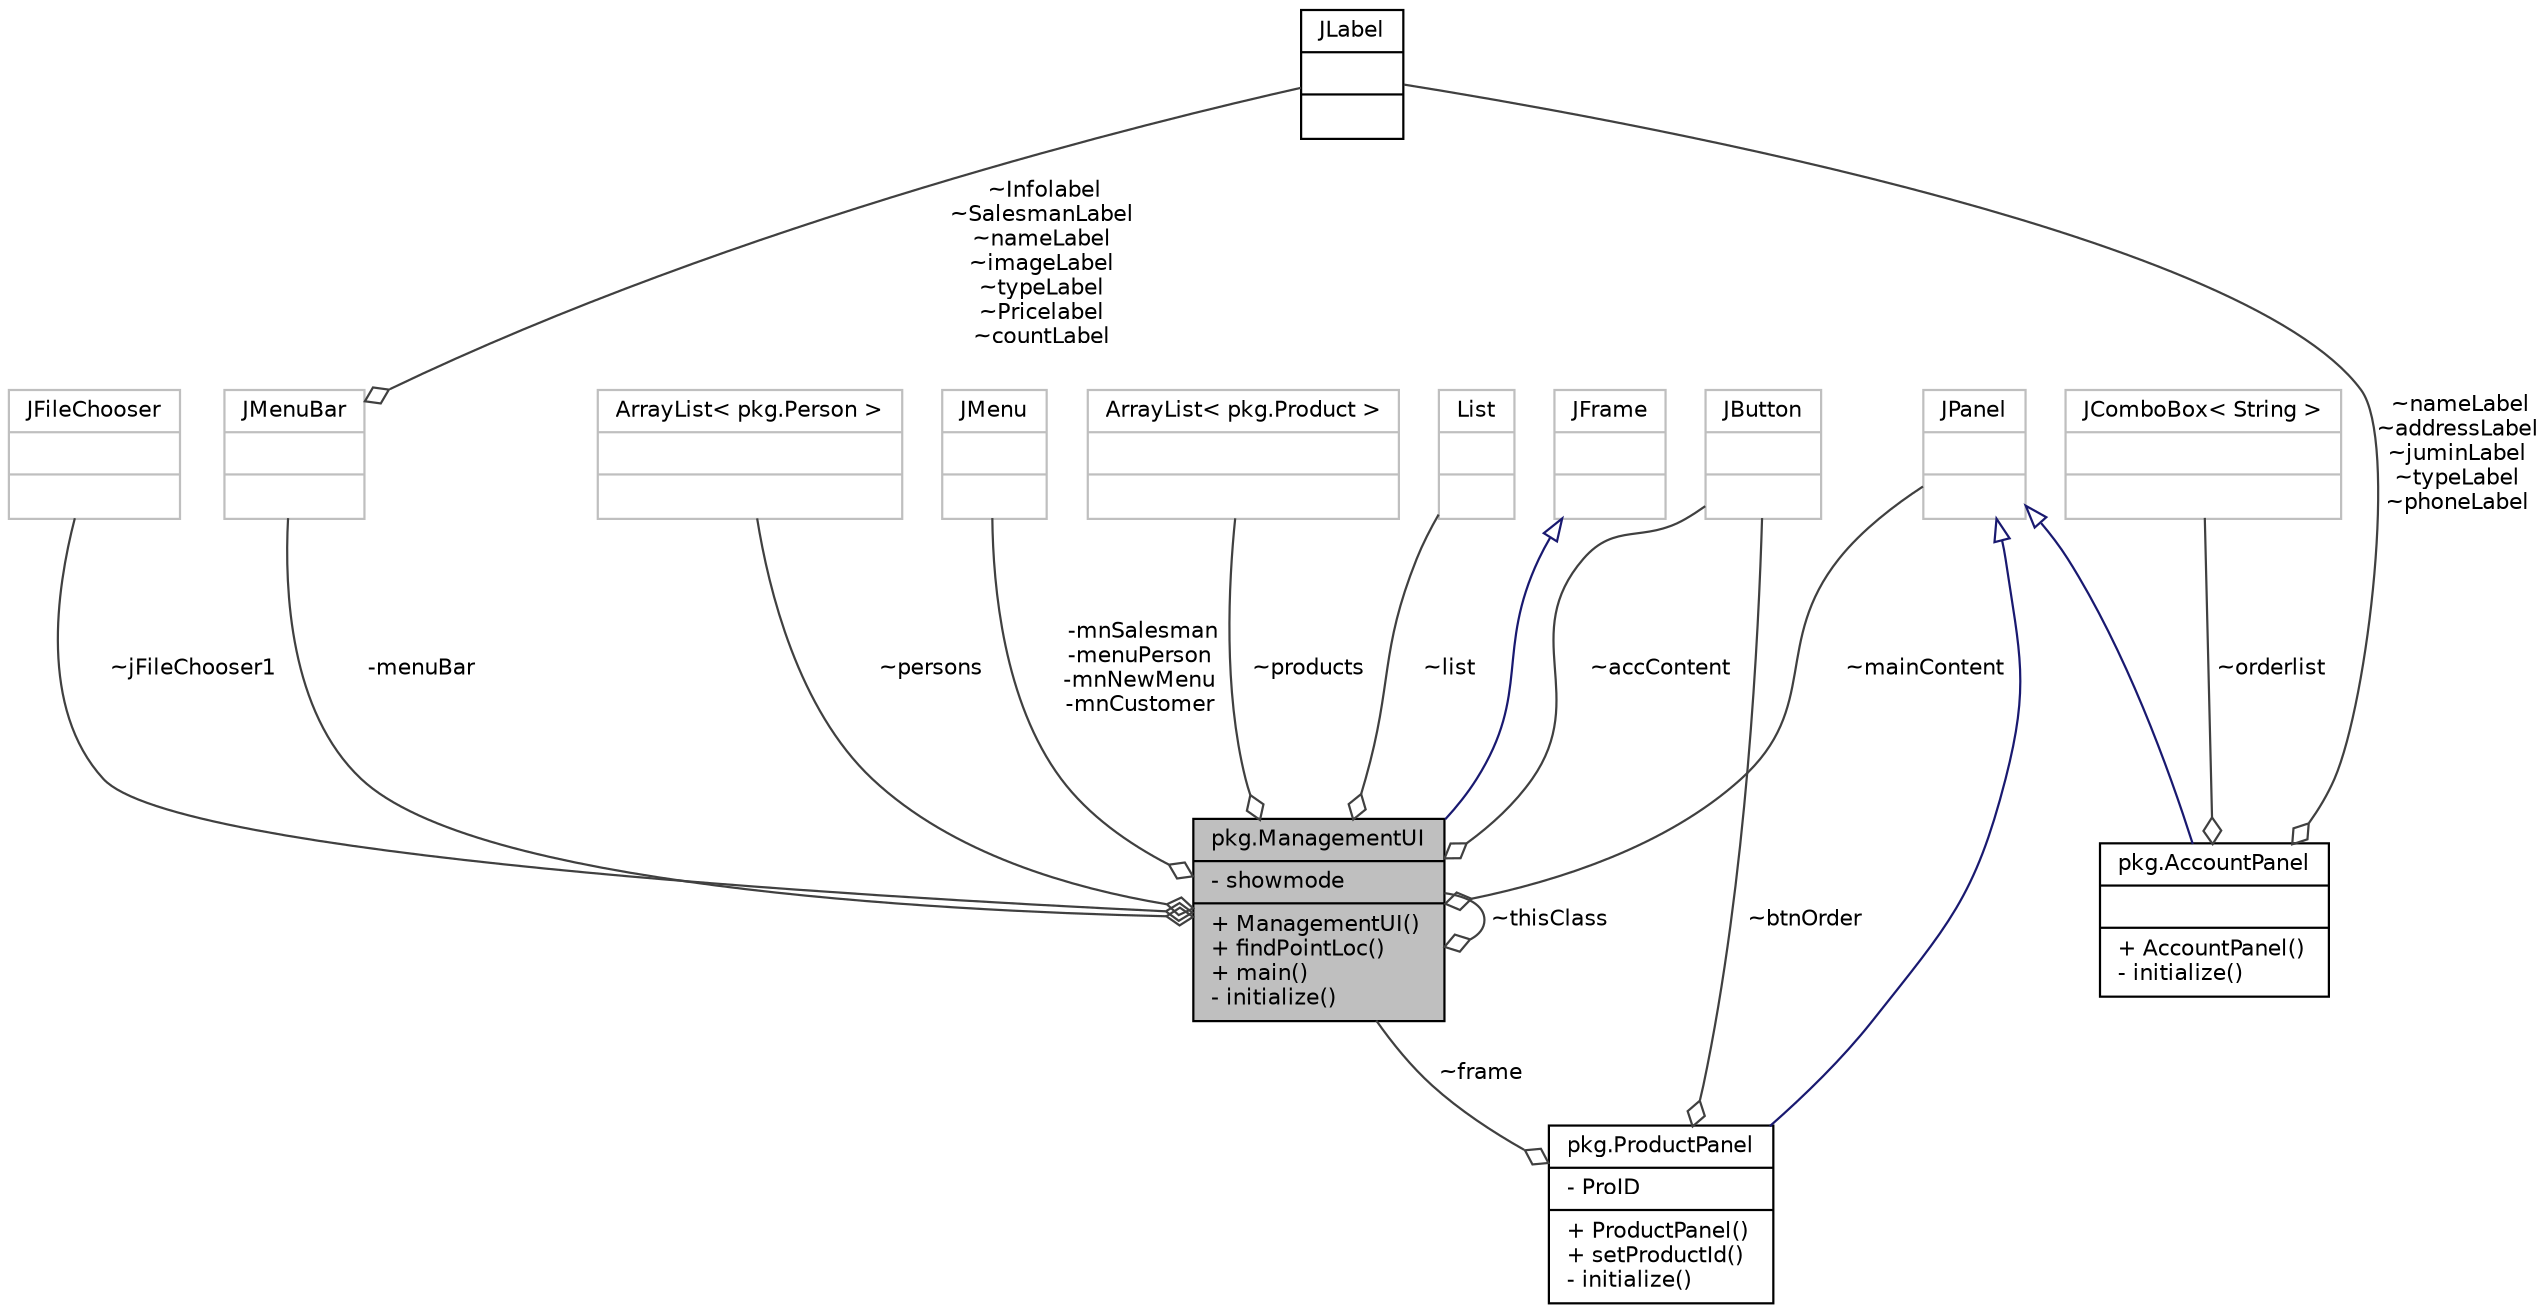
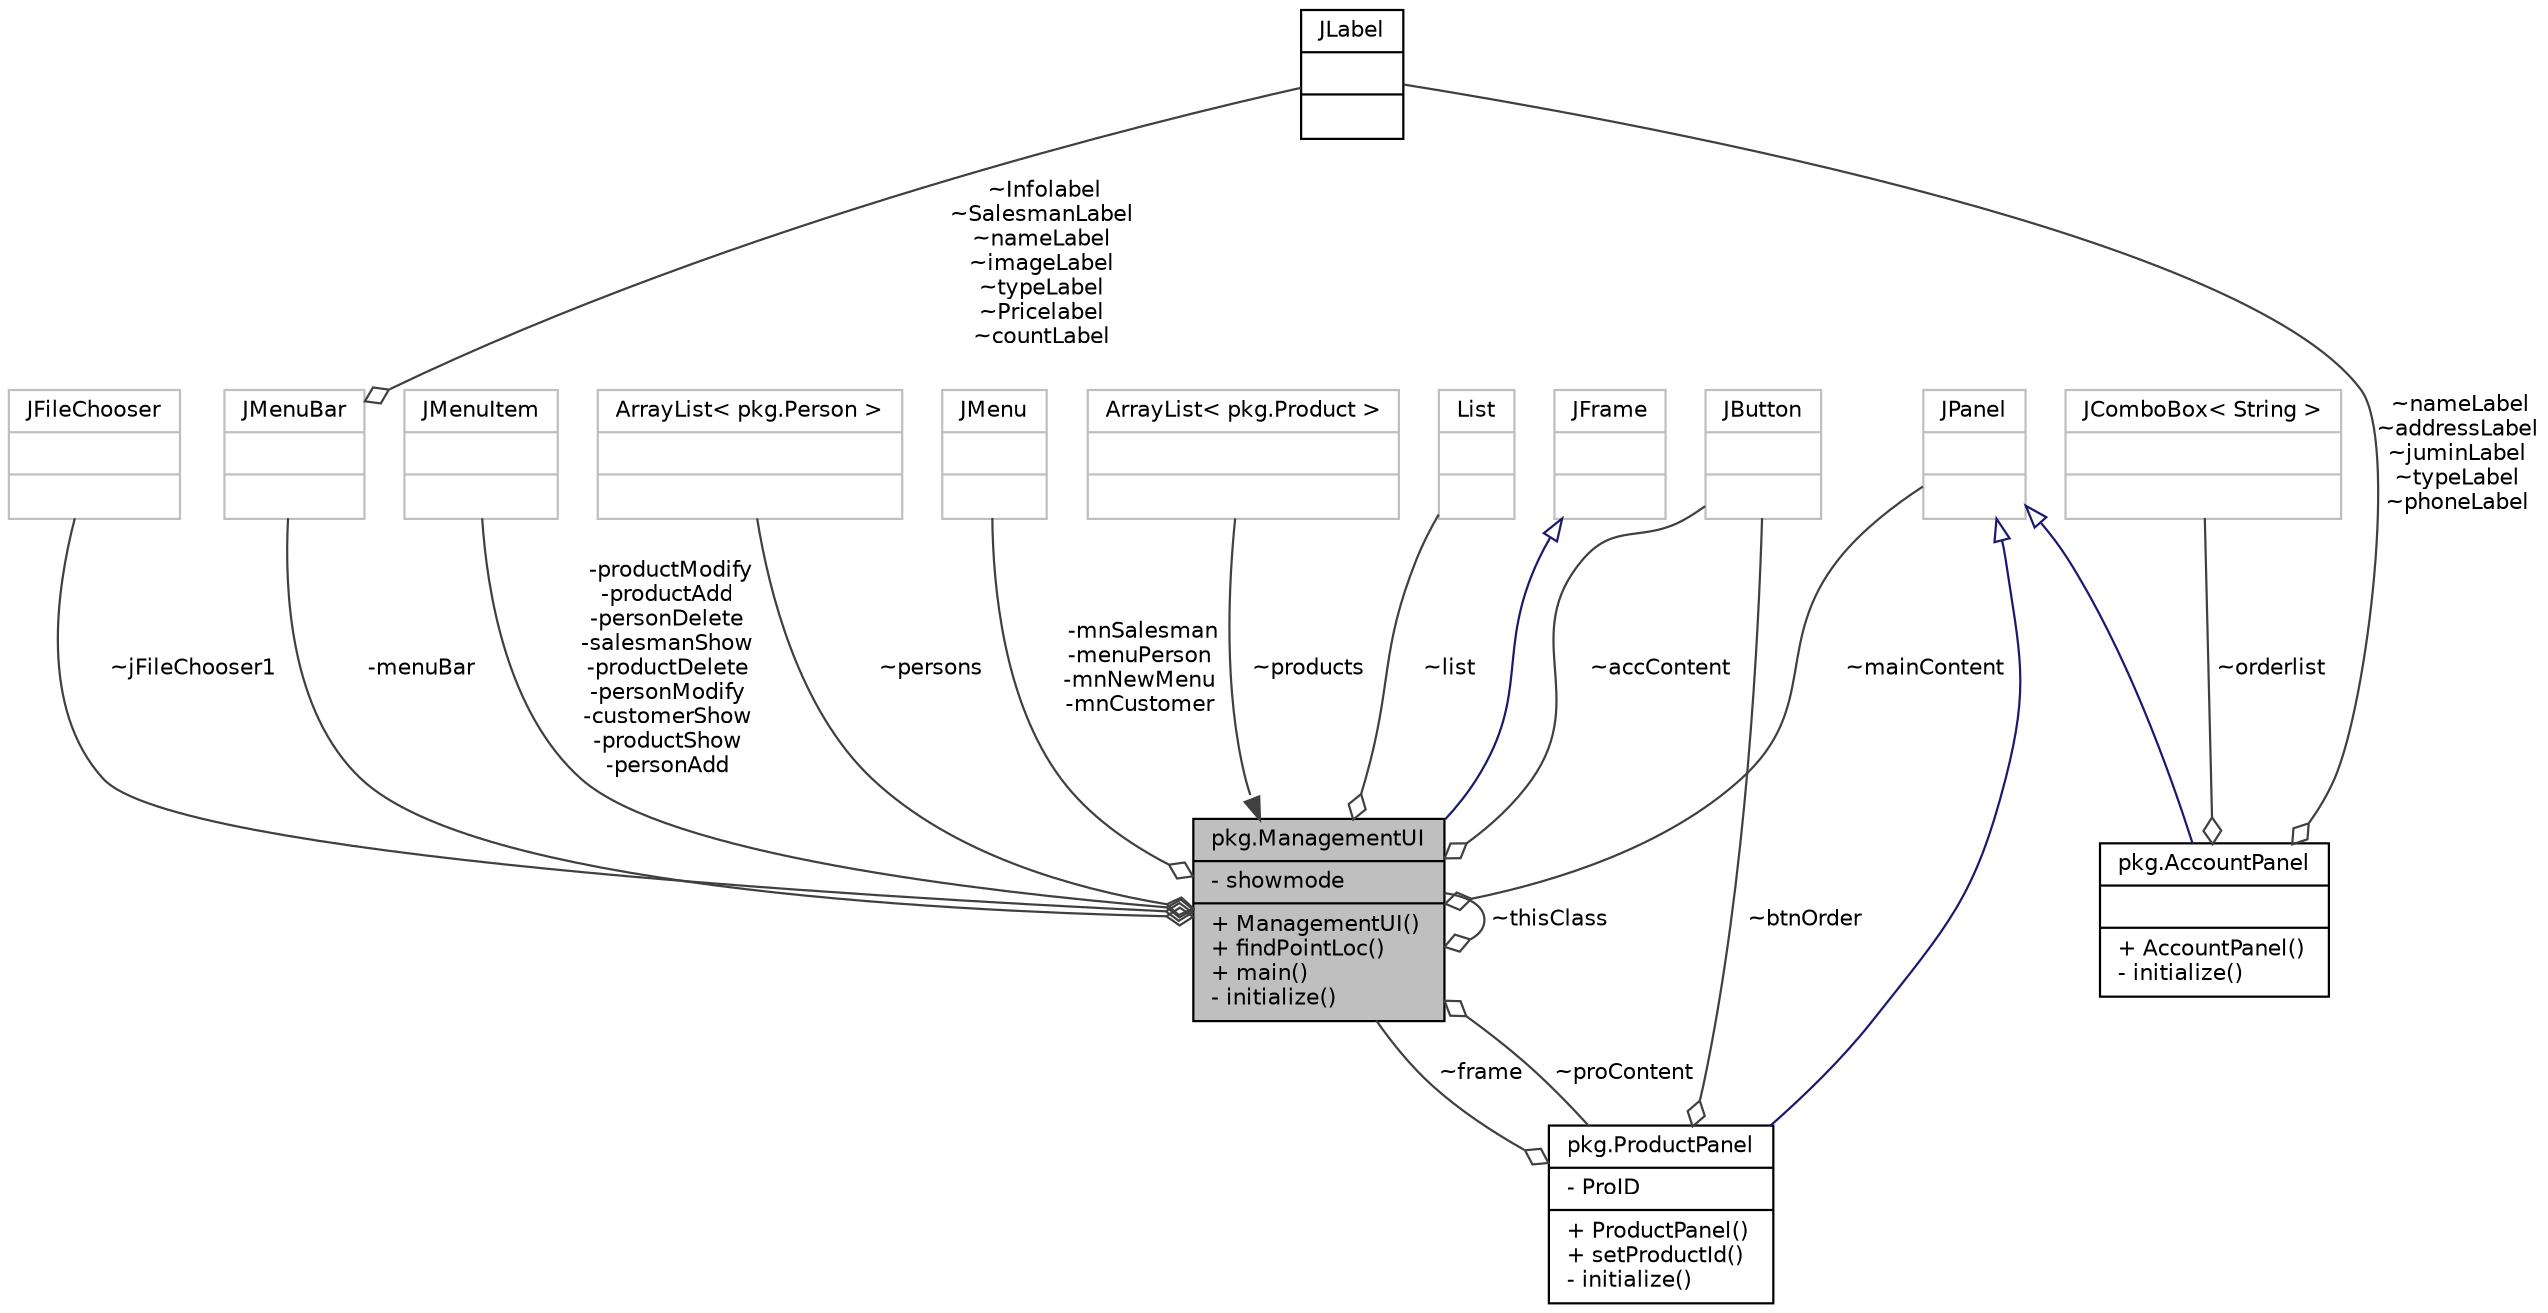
node "JMenuItem": added
edge "ArrayList< pkg.Product >" -> "pkg.ManagementUI": arrowhead odiamond -> normal
edge "pkg.ProductPanel" -> "pkg.ManagementUI": added, label "~proContent"
